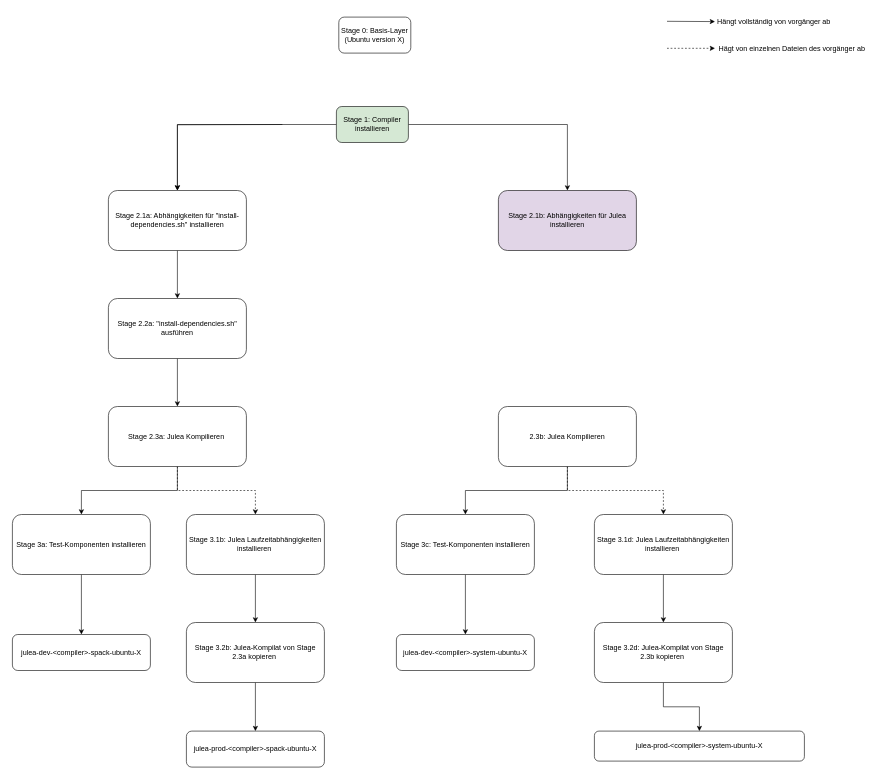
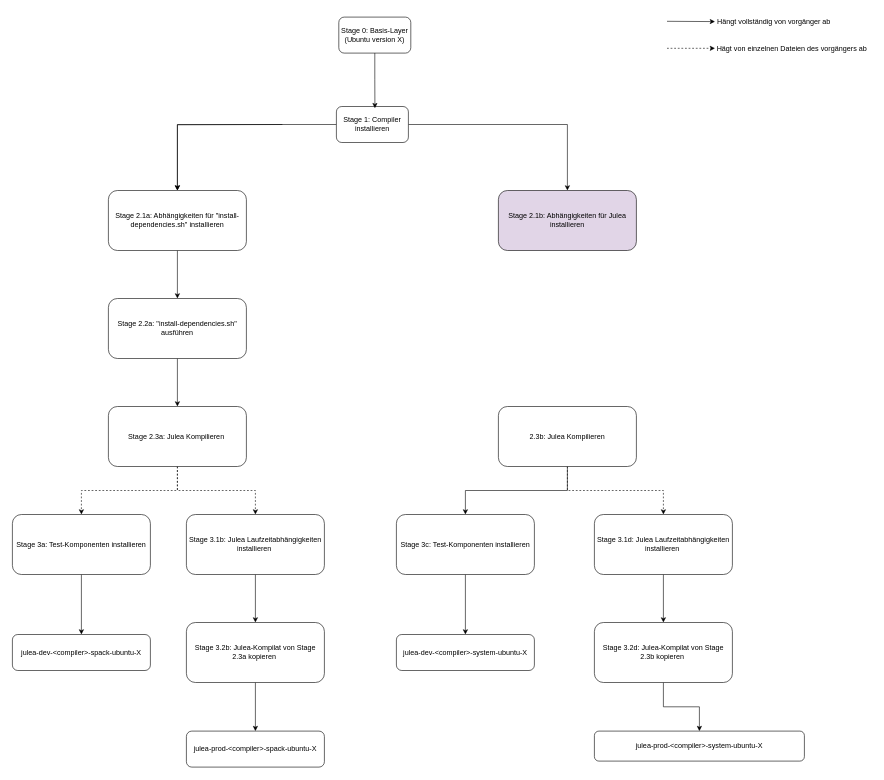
node "Hägt von einzelnen Dateien des vorgänger ab": label "Hägt von einzelnen Dateien des vorgänger ab" -> "Hägt von einzelnen Dateien des vorgängers ab"
edge "Stage 0: Basis-Layer (Ubuntu version X)" -> "Stage 1: Compiler installieren": added
node "Stage 1: Compiler installieren": fillcolor #d5e8d4 -> #ffffff
edge "Stage 2.3a: Julea Kompilieren" -> "Stage 3a: Test-Komponenten installieren": style solid -> dashed
